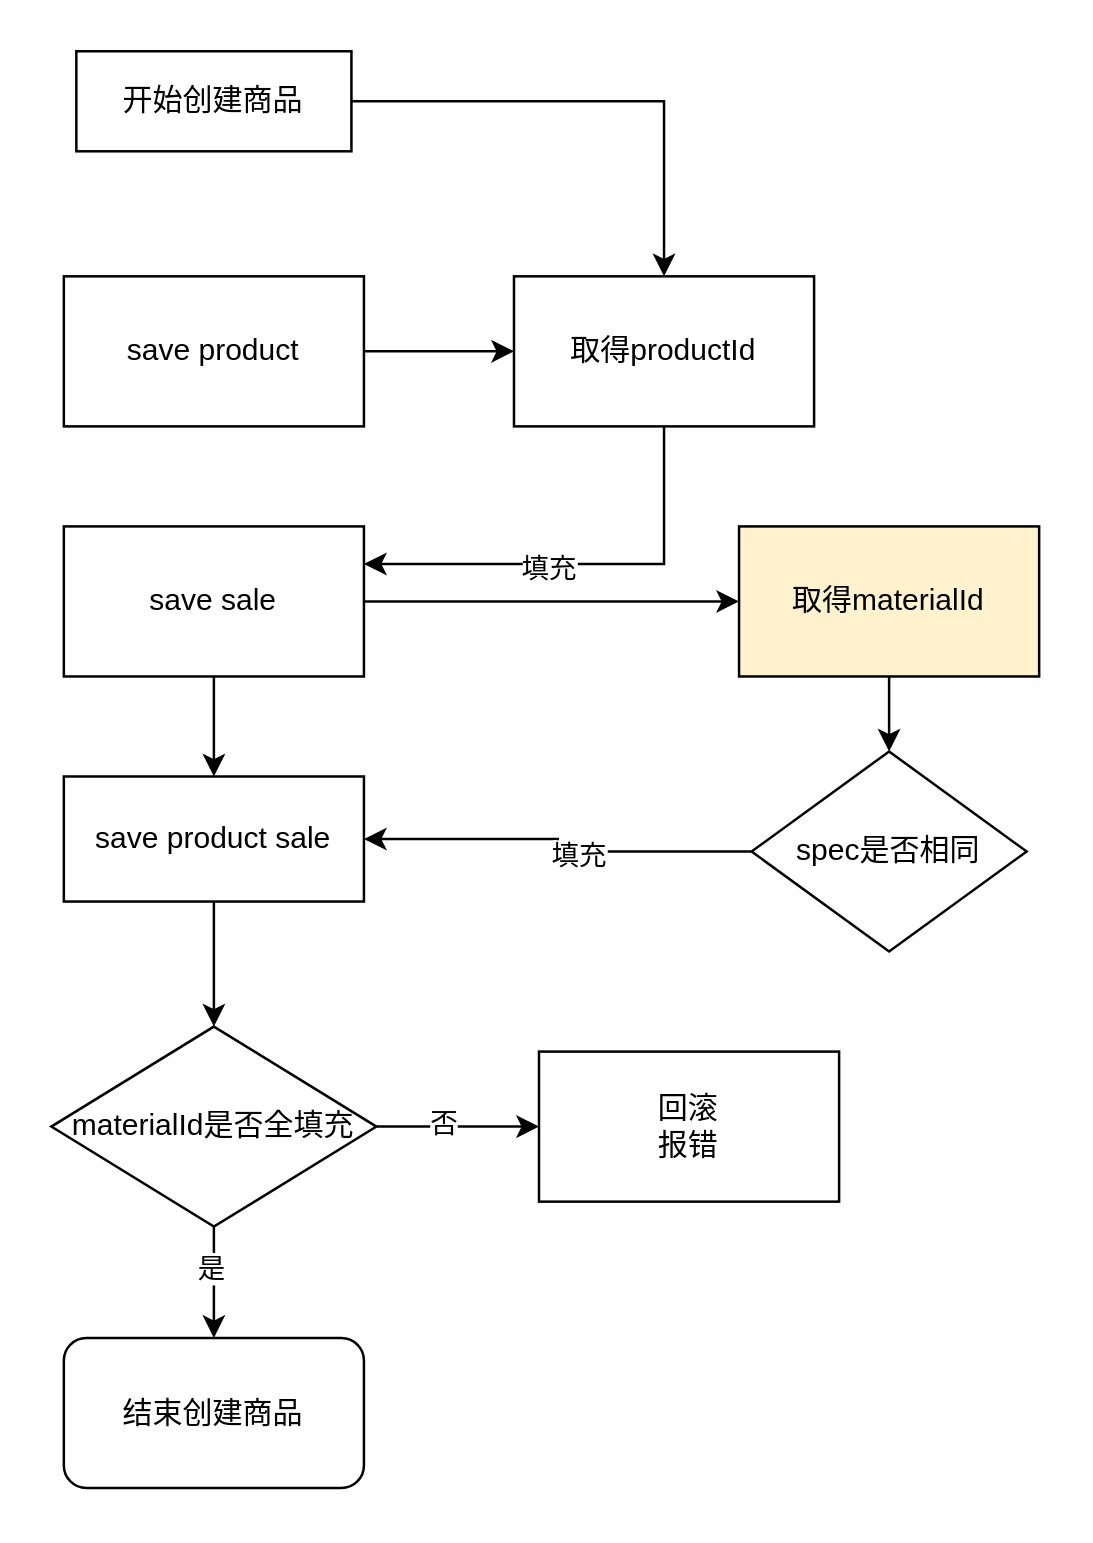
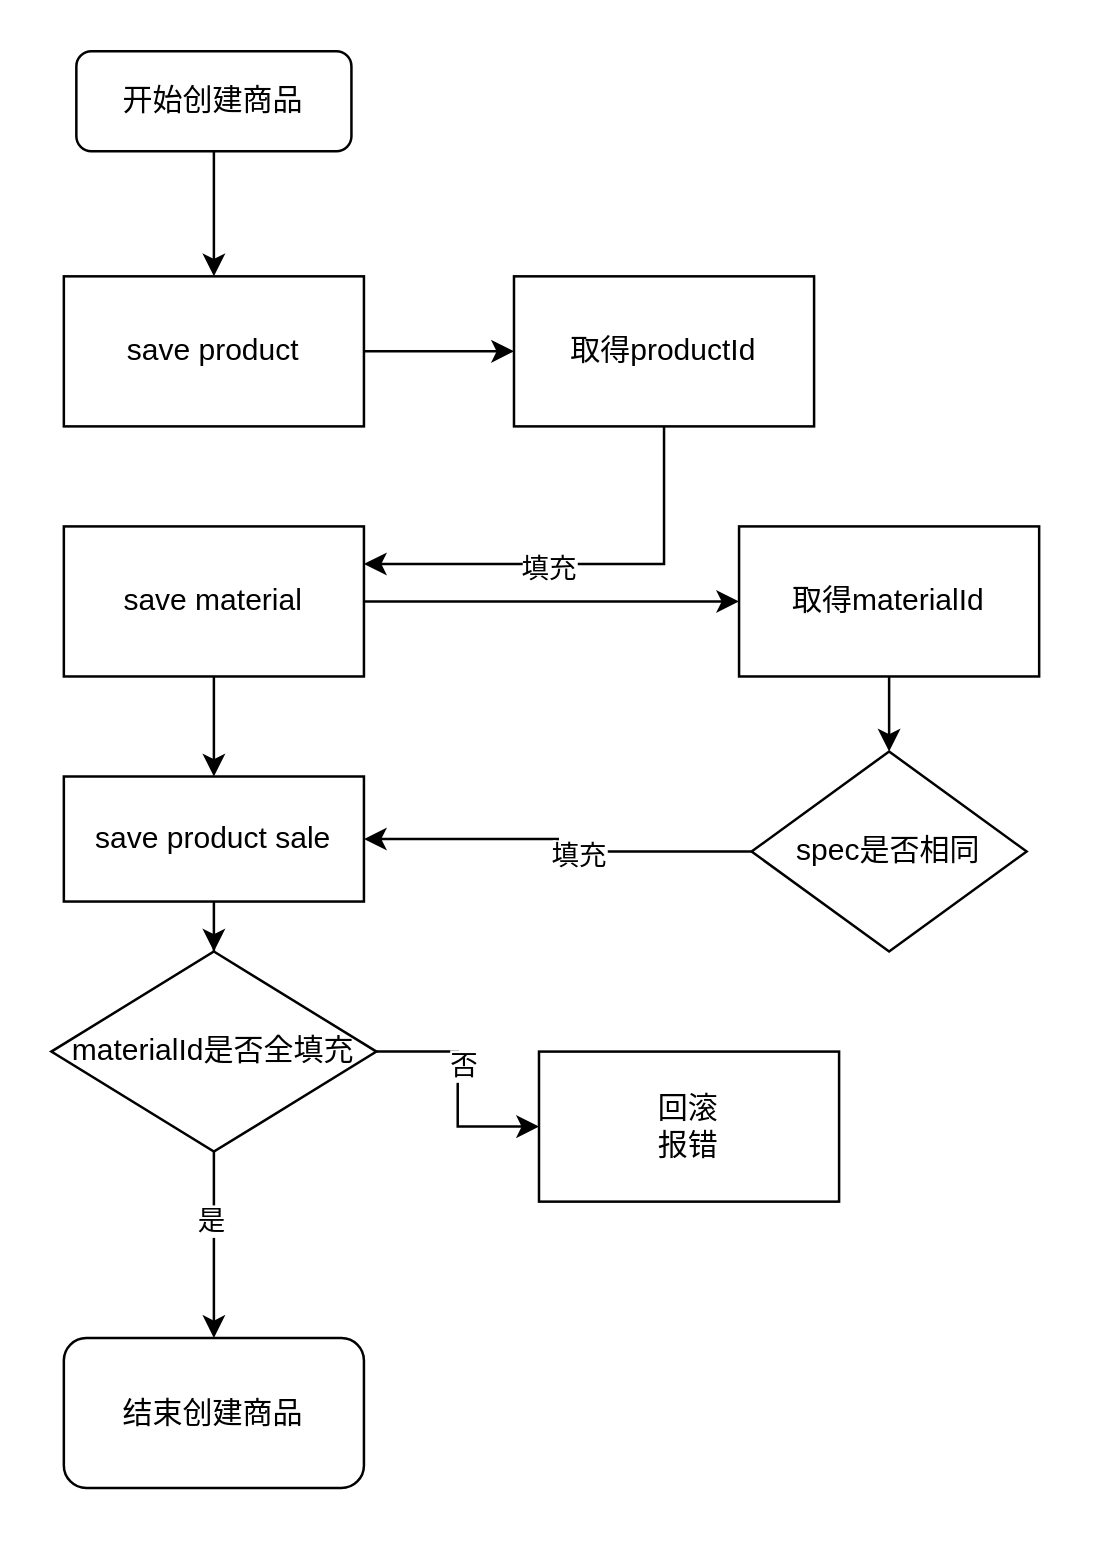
node "开始创建商品": shape rectangle -> rounded rectangle
edge "开始创建商品" -> "取得productId": now "开始创建商品" -> "save product"
node "save sale": label "save sale" -> "save material"
node "取得materialId": fillcolor #fff2cc -> #ffffff
node "materialId是否全填充": moved (214, 1126) -> (214, 1051)
